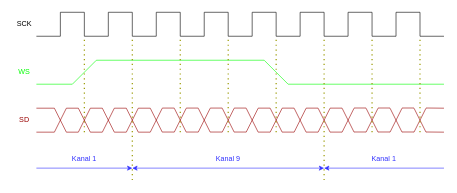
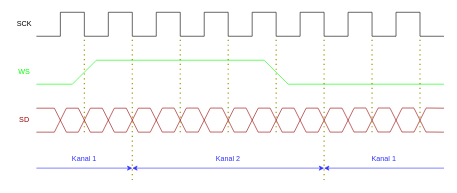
node "Kanal 9": label "Kanal 9" -> "Kanal 2"
